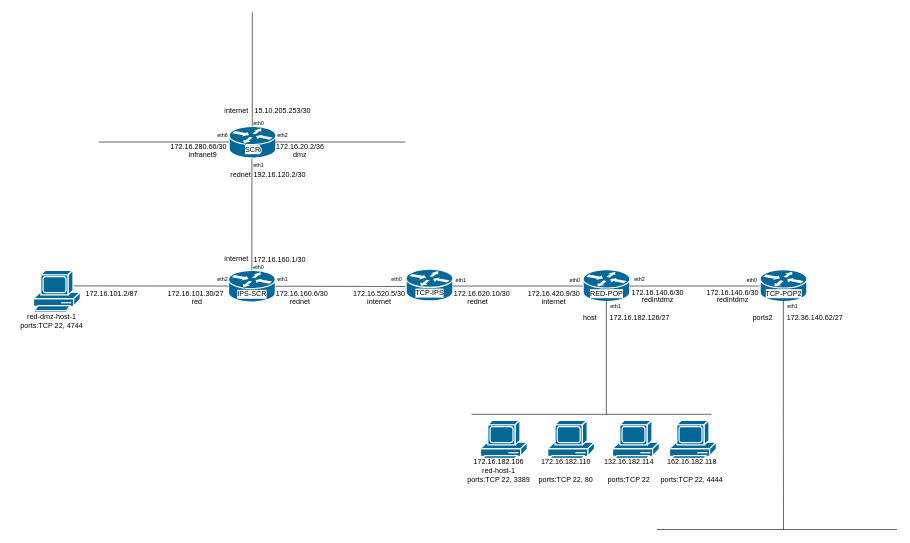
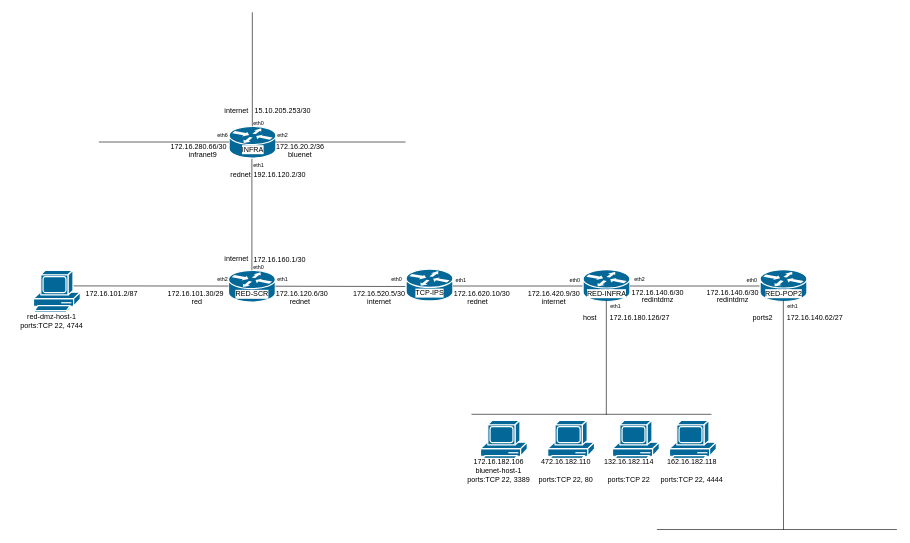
node "SCR": label "SCR" -> "INFRA"
node "dmz": label "dmz" -> "bluenet"
node "172.16.101.30/27": label "172.16.101.30/27" -> "172.16.101.30/29"
node "IPS-SCR": label "IPS-SCR" -> "RED-SCR"
node "172.16.160.6/30": label "172.16.160.6/30" -> "172.16.120.6/30"
node "RED-POP": label "RED-POP" -> "RED-INFRA"
node "TCP-POP2": label "TCP-POP2" -> "RED-POP2"
node "172.16.182.126/27": label "172.16.182.126/27" -> "172.16.180.126/27"
node "172.36.140.62/27": label "172.36.140.62/27" -> "172.16.140.62/27"
node "172.16.182.106 red-host-1 ports:TCP 22, 3389": label "172.16.182.106 red-host-1 ports:TCP 22, 3389" -> "172.16.182.106 bluenet-host-1 ports:TCP 22, 3389"
node "172.16.182.110 ports:TCP 22, 80": label "172.16.182.110 ports:TCP 22, 80" -> "472.16.182.110 ports:TCP 22, 80"
